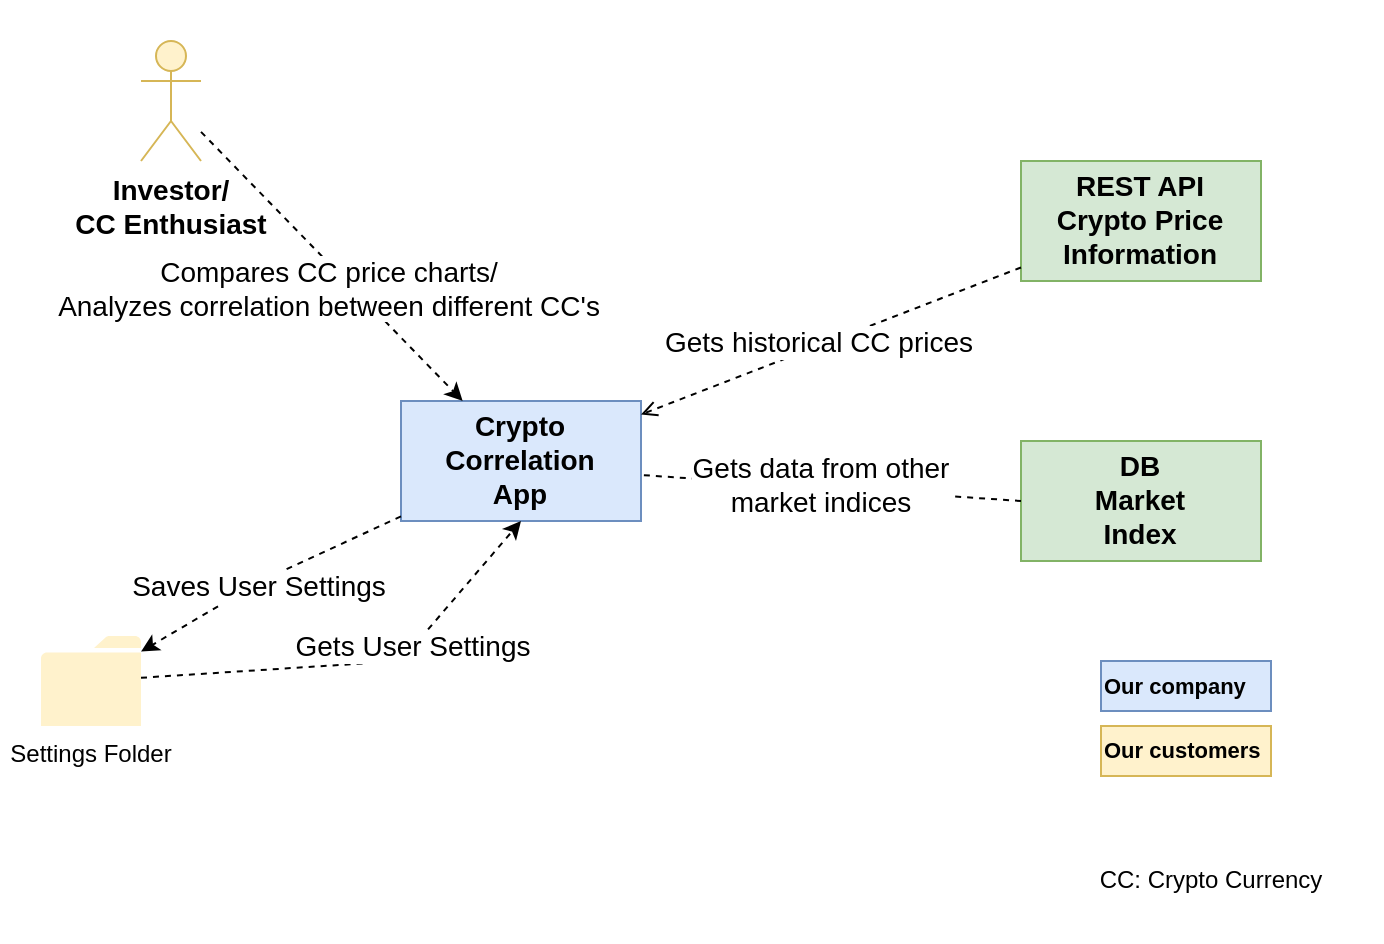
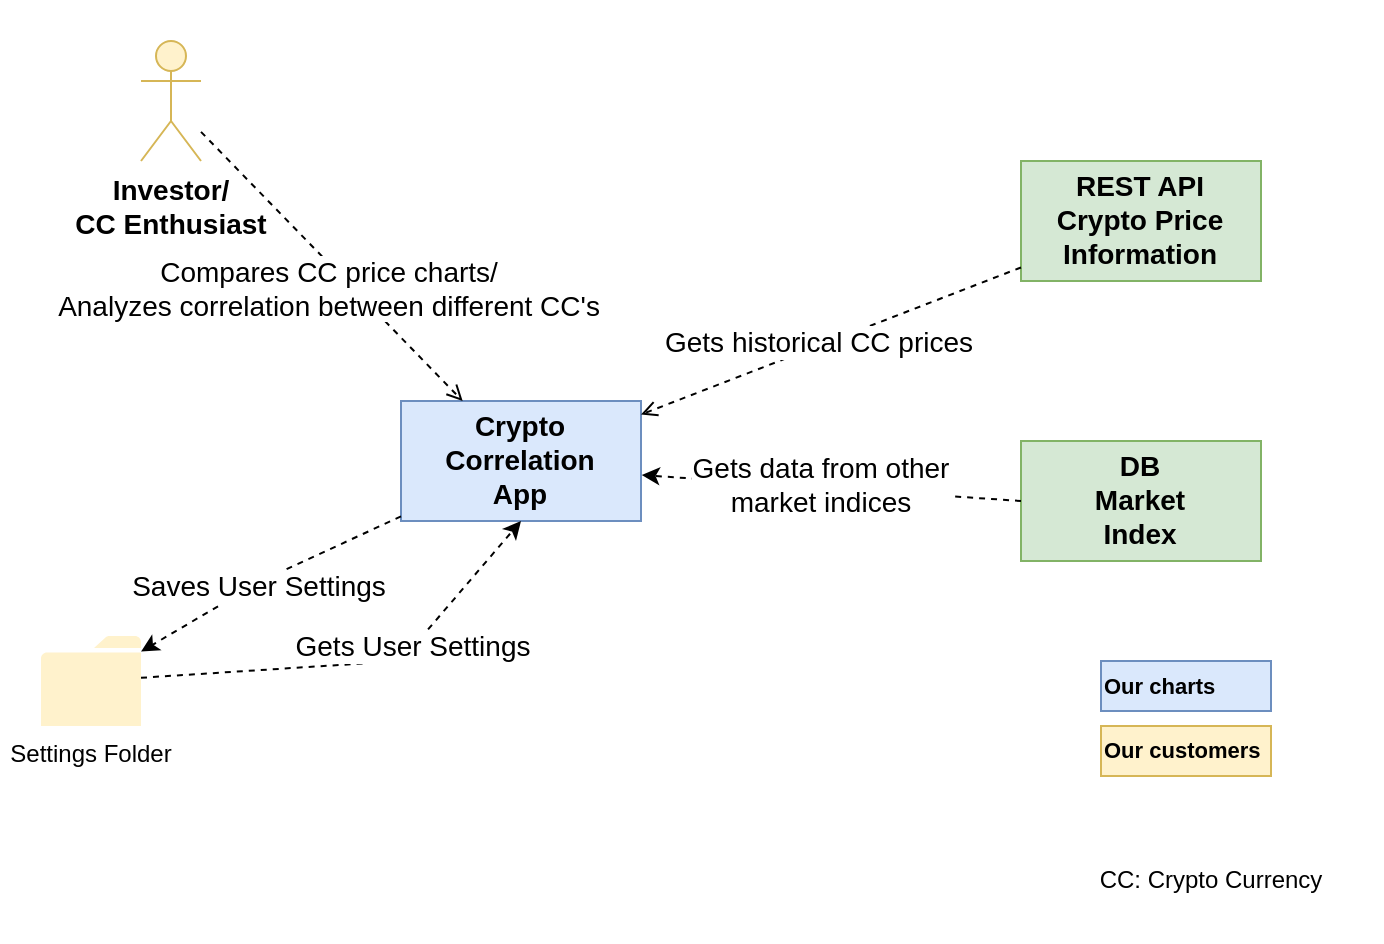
edge "Investor/ CC Enthusiast" -> "Crypto Correlation App": arrowhead classic -> open
edge "Crypto Correlation App" -- "DB Market Index": arrowhead none -> classic
node "Our company": label "Our company" -> "Our charts"
